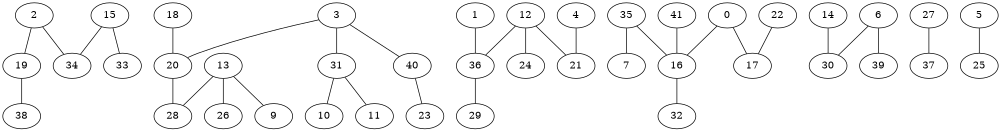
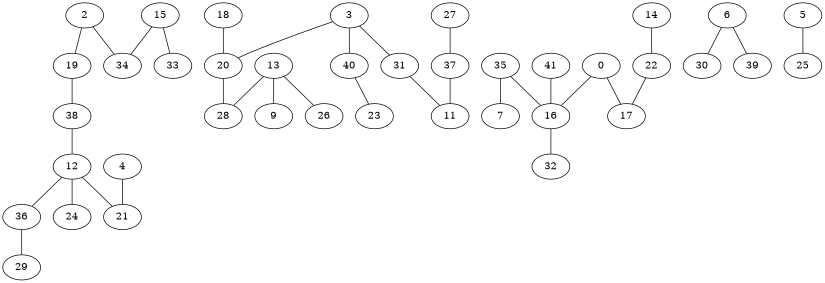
node "1": removed
edge "14" -- "30": now "14" -- "22"
edge "37" -- "11": added
node "10": removed
edge "38" -- "12": added
